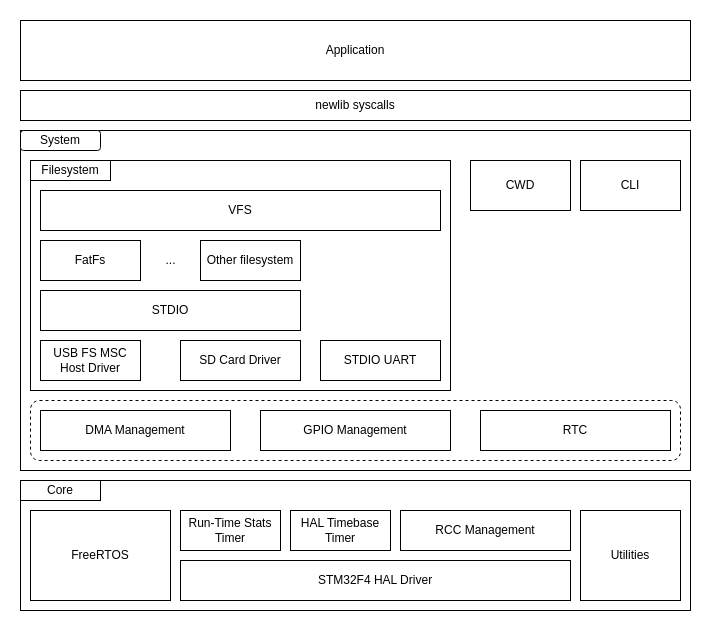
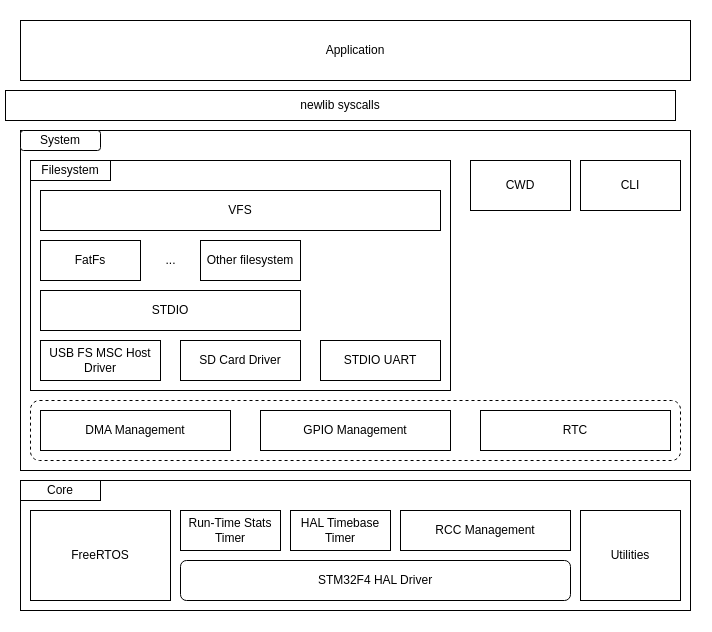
node "newlib syscalls": moved (356, 106) -> (341, 106)
node "USB FS MSC Host Driver": size 100x40 -> 120x40
node "STM32F4 HAL Driver": shape rectangle -> rounded rectangle
